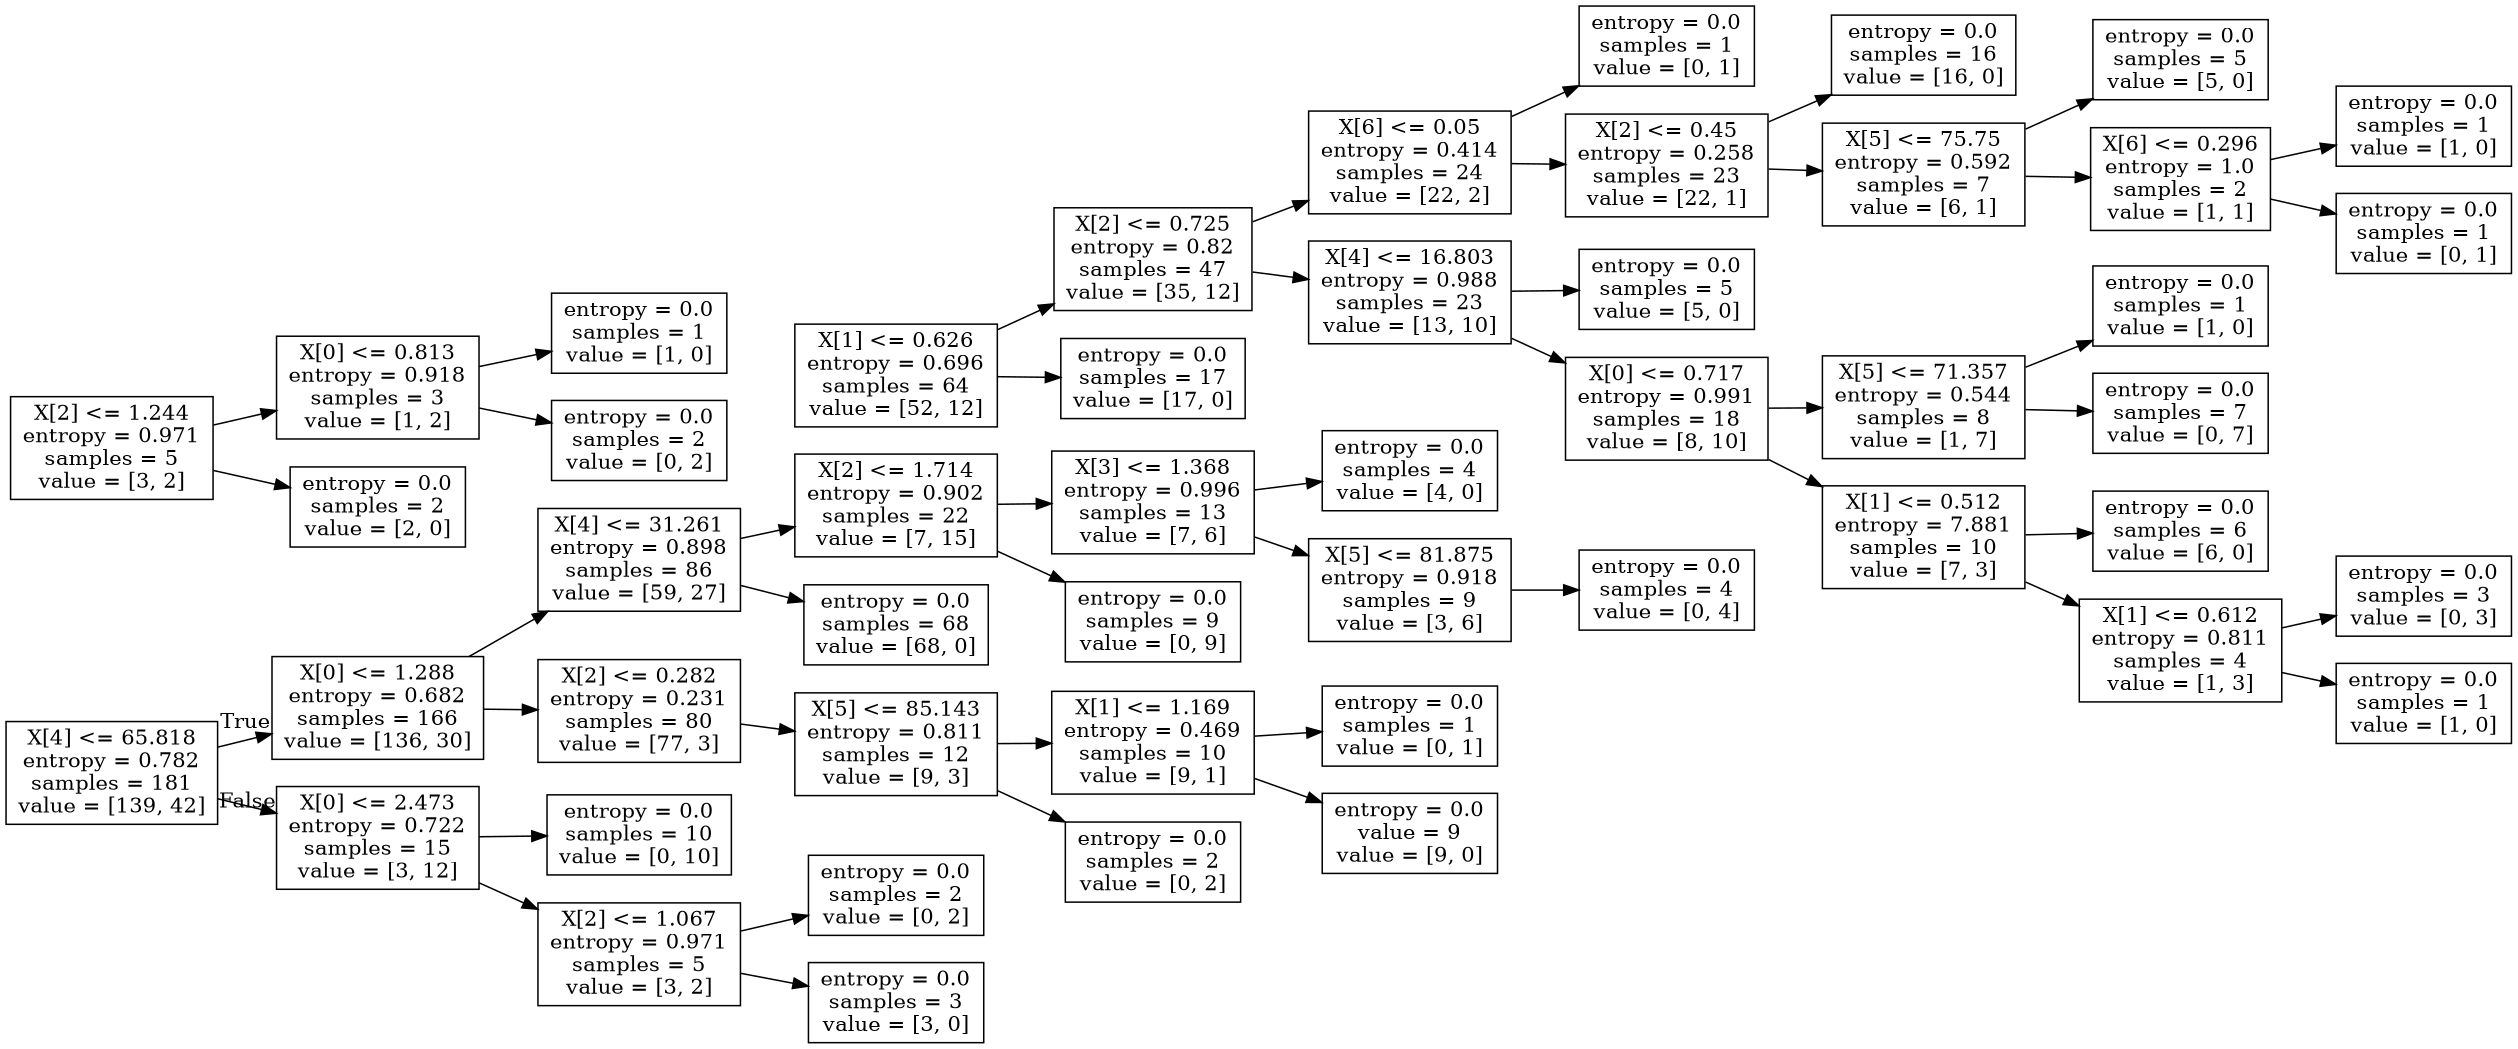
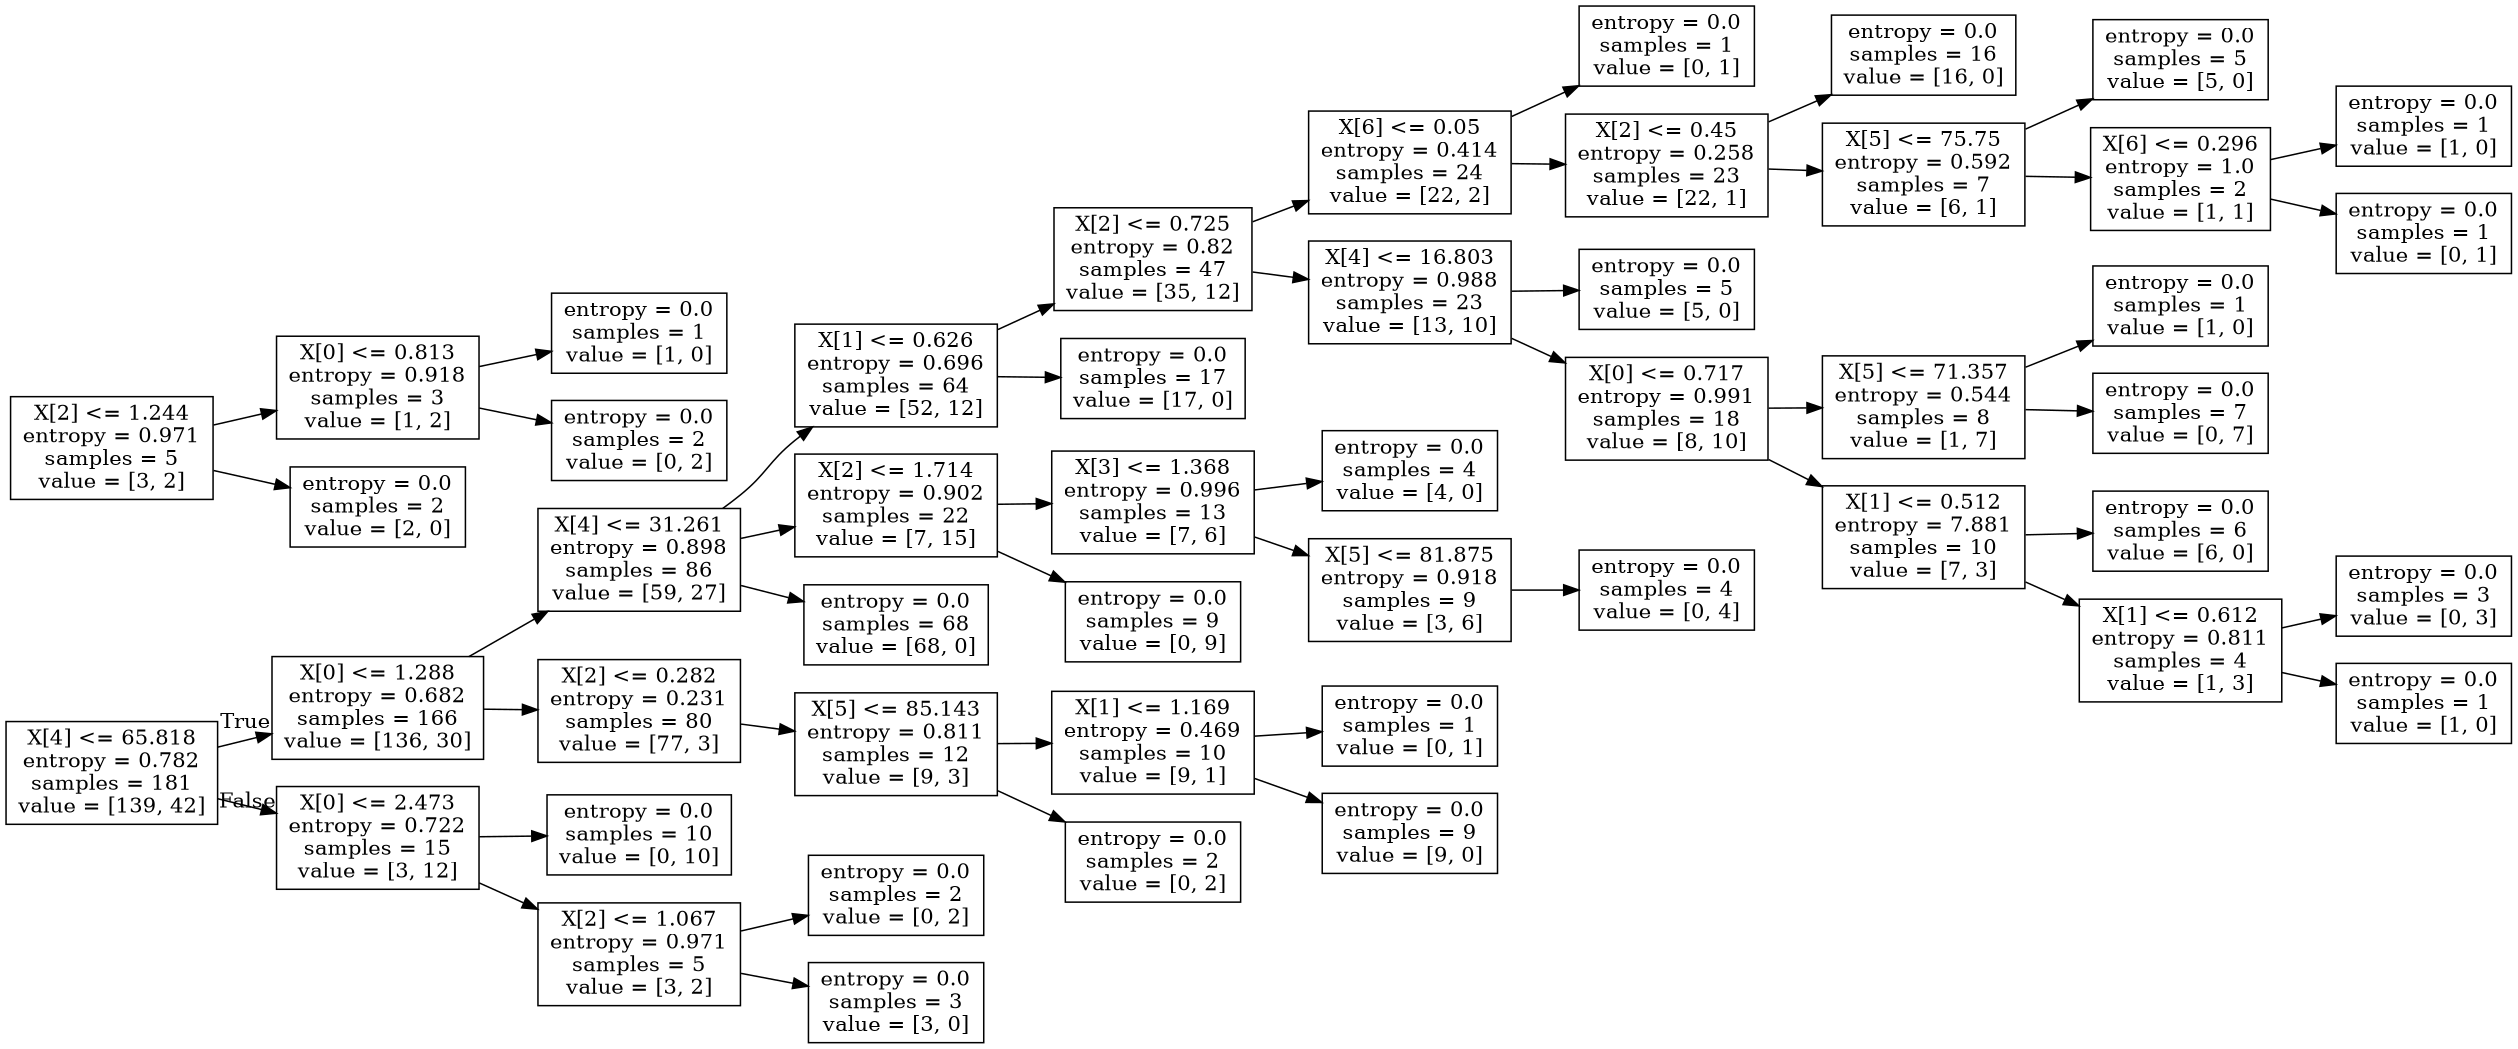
edge "X[4] <= 31.261 entropy = 0.898 samples = 86 value = [59, 27]" -> "X[1] <= 0.626 entropy = 0.696 samples = 64 value = [52, 12]": added
node "entropy = 0.0 value = 9 value = [9, 0]": label "entropy = 0.0 value = 9 value = [9, 0]" -> "entropy = 0.0 samples = 9 value = [9, 0]"
